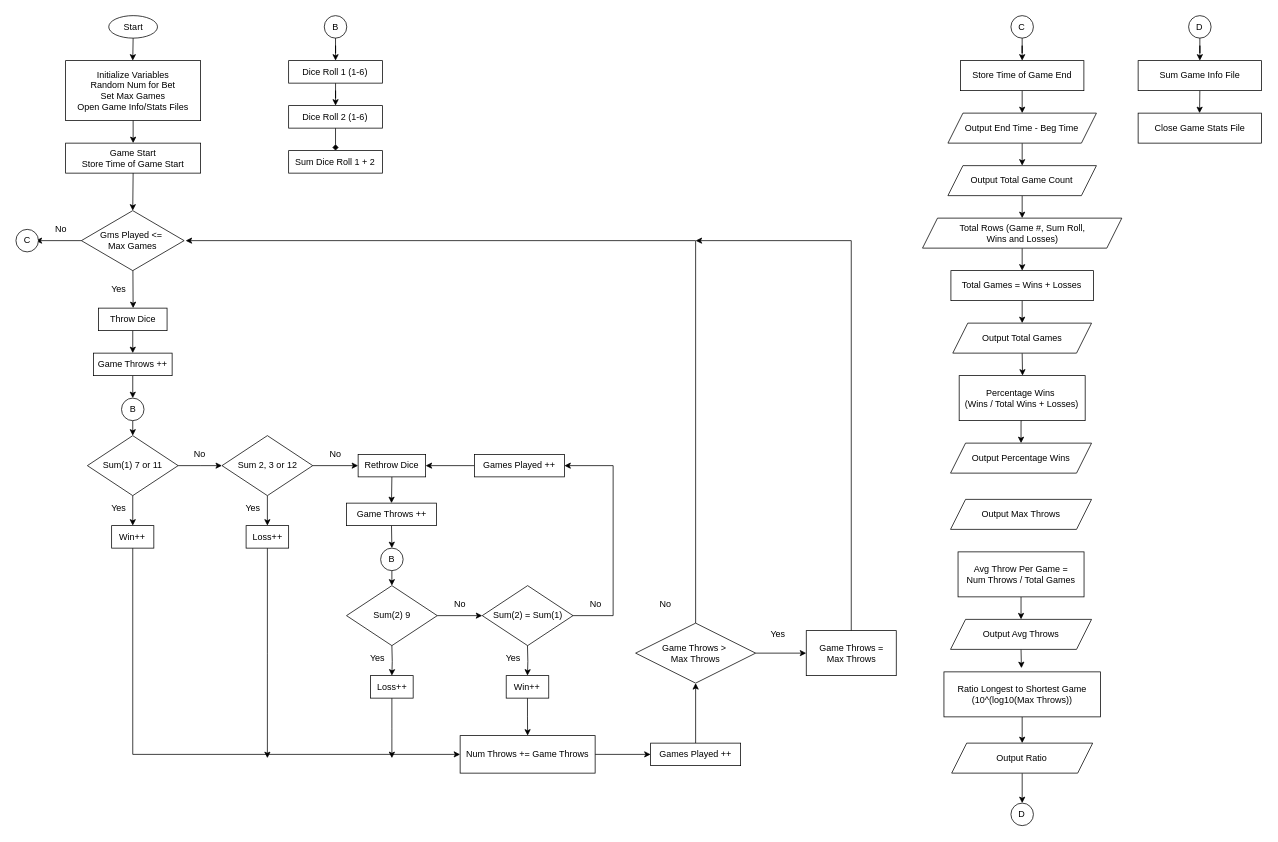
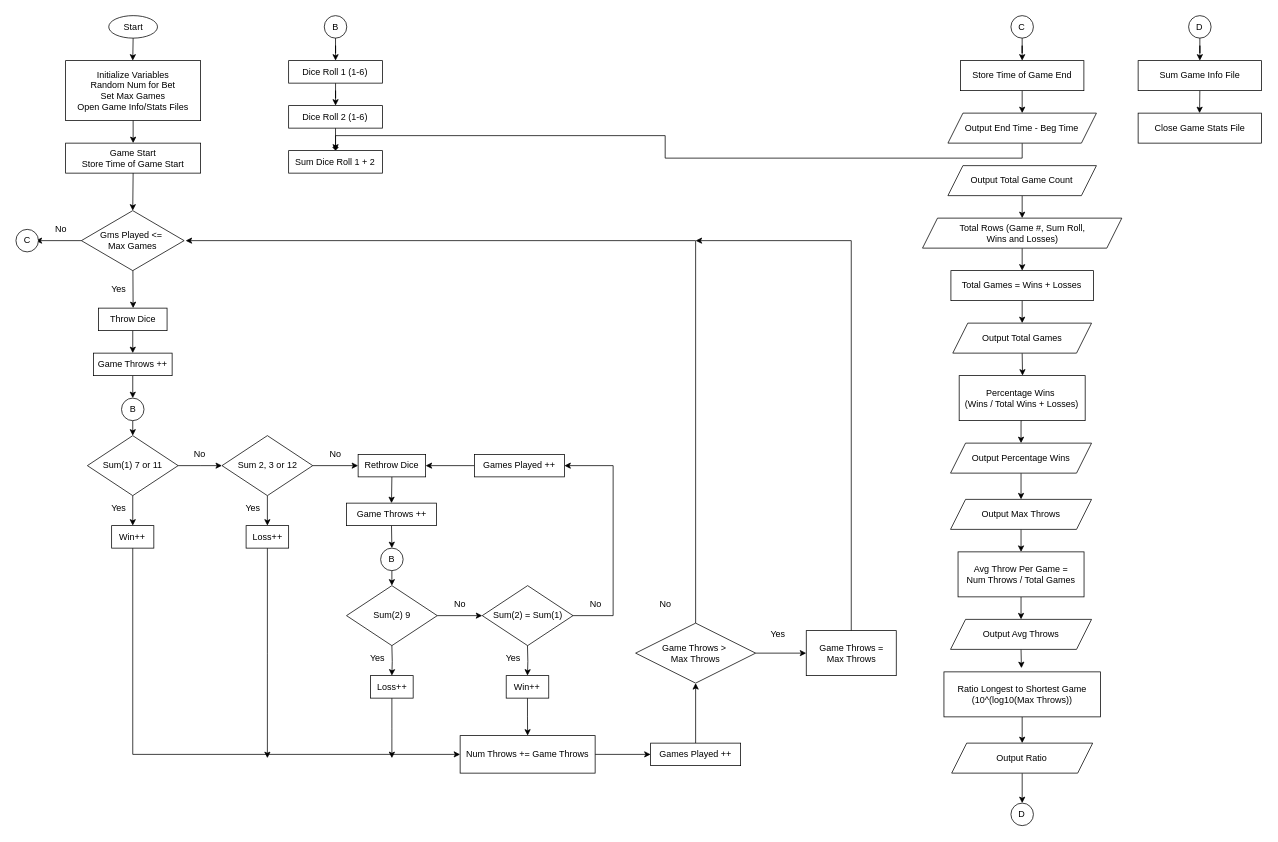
edge "Output End Time - Beg Time" -> "Output Total Game Count": now "Output End Time - Beg Time" -> "Sum Dice Roll 1 + 2"
edge "Output Percentage Wins" -> "Output Max Throws": added
edge "Output Max Throws" -> "Avg Throw Per Game = Num Throws / Total Games": added
